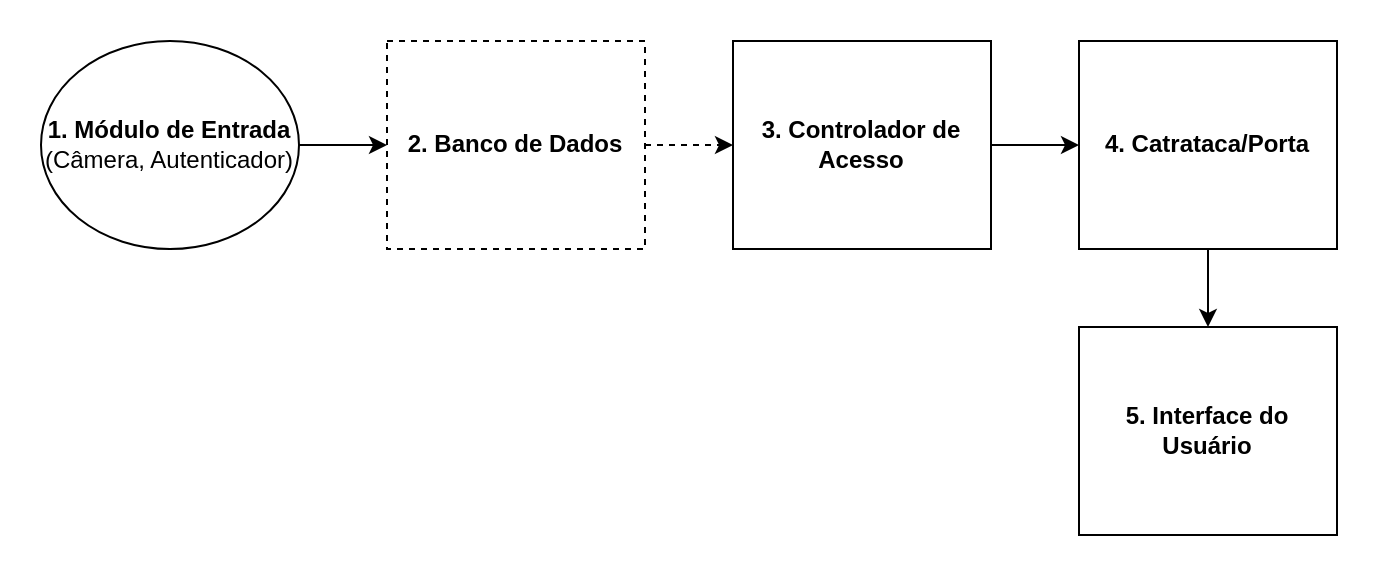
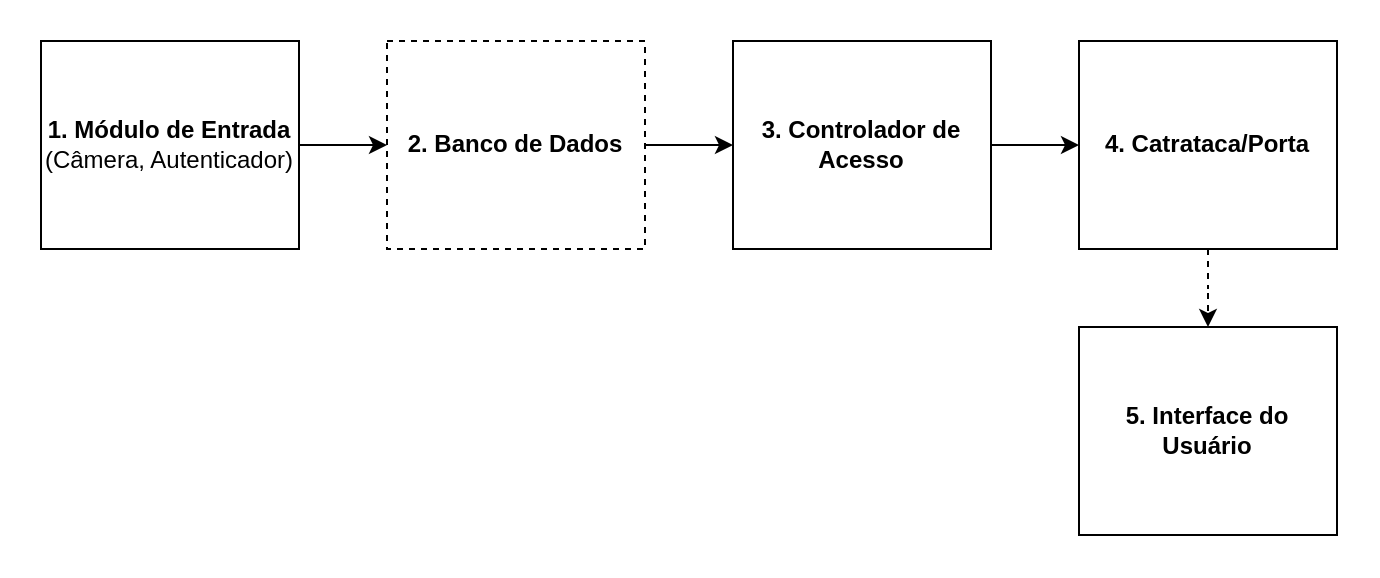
node "1. Módulo de Entrada (Câmera, Autenticador)": shape ellipse -> rectangle
edge "2. Banco de Dados" -> "3. Controlador de Acesso": style dashed -> solid
edge "4. Catrataca/Porta" -> "5. Interface do Usuário": style solid -> dashed
